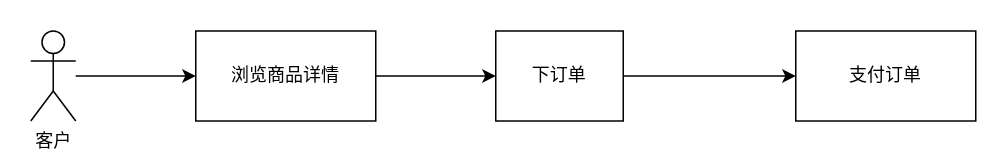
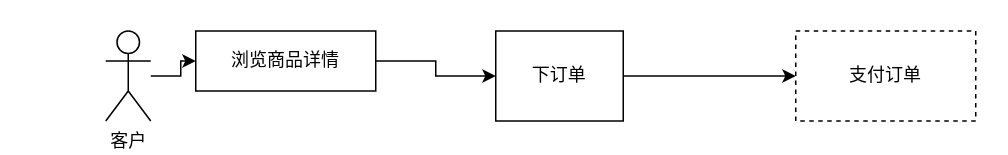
node "客户": moved (53, 76) -> (128, 76)
node "浏览商品详情": size 180x90 -> 180x60
node "支付订单": style solid -> dashed
